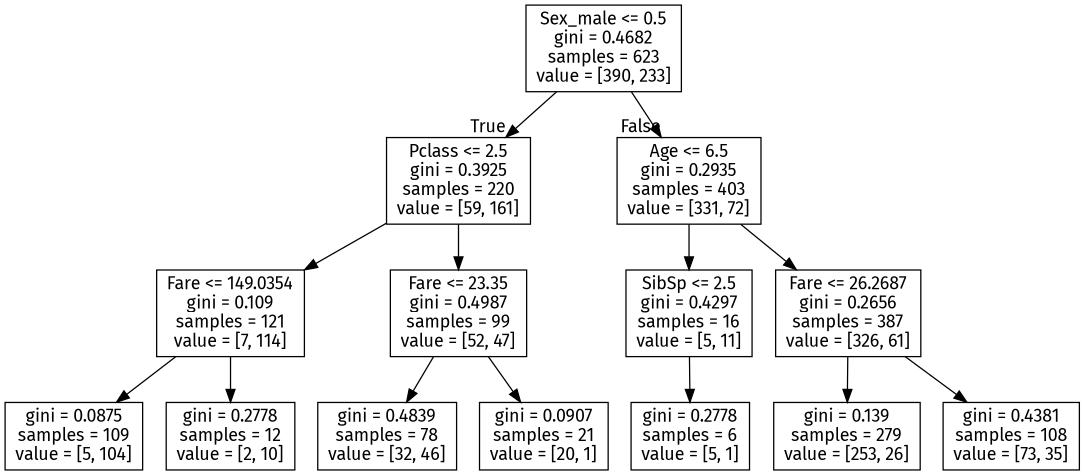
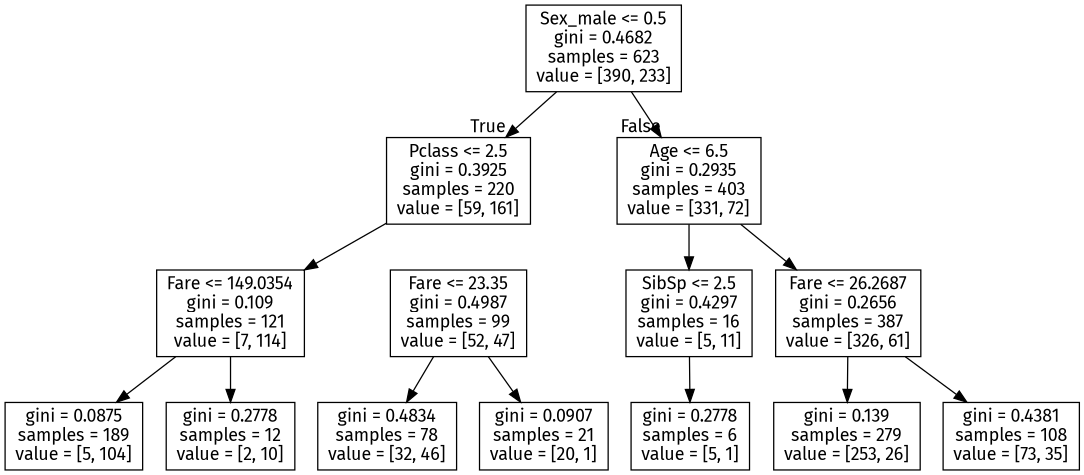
edge "Pclass <= 2.5 gini = 0.3925 samples = 220 value = [59, 161]" -> "Fare <= 23.35 gini = 0.4987 samples = 99 value = [52, 47]": removed
node "gini = 0.0875 samples = 109 value = [5, 104]": label "gini = 0.0875 samples = 109 value = [5, 104]" -> "gini = 0.0875 samples = 189 value = [5, 104]"
node "gini = 0.4839 samples = 78 value = [32, 46]": label "gini = 0.4839 samples = 78 value = [32, 46]" -> "gini = 0.4834 samples = 78 value = [32, 46]"
